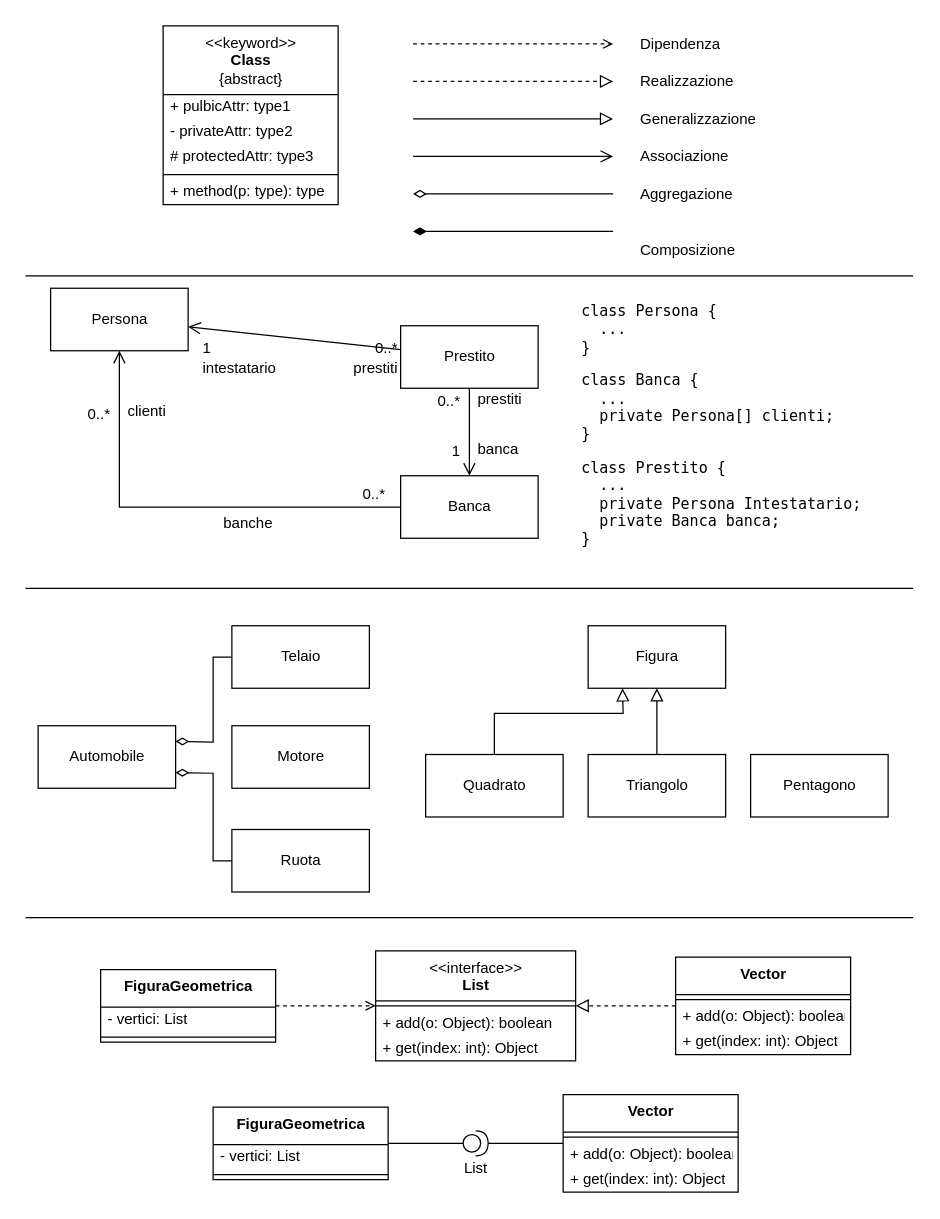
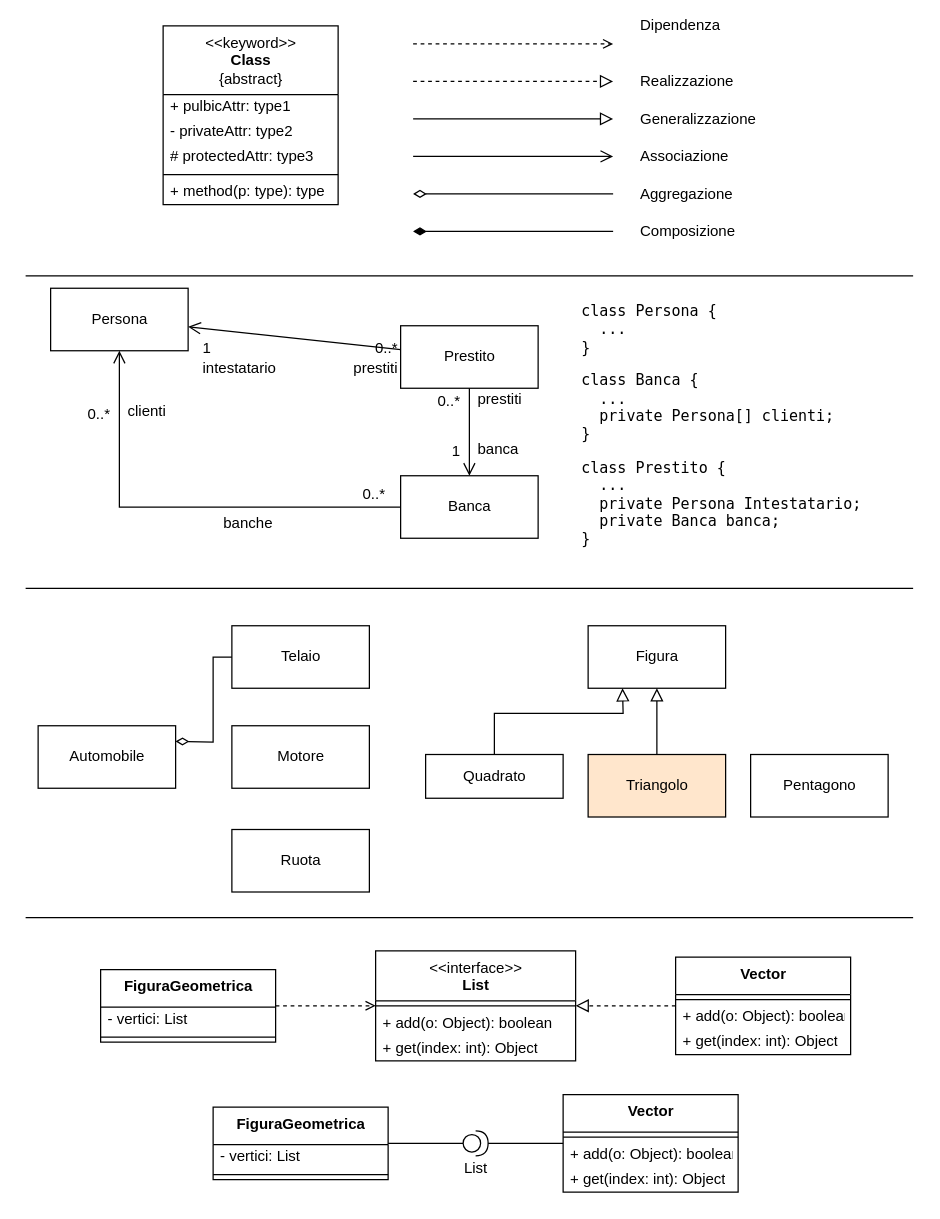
node "Dipendenza": moved (713, 44) -> (713, 26)
node "Composizione": moved (713, 251) -> (713, 232)
node "Quadrato": size 138x63 -> 138x44
node "Triangolo": fillcolor #ffffff -> #ffe6cc
edge "Ruota" -> "Automobile": removed
